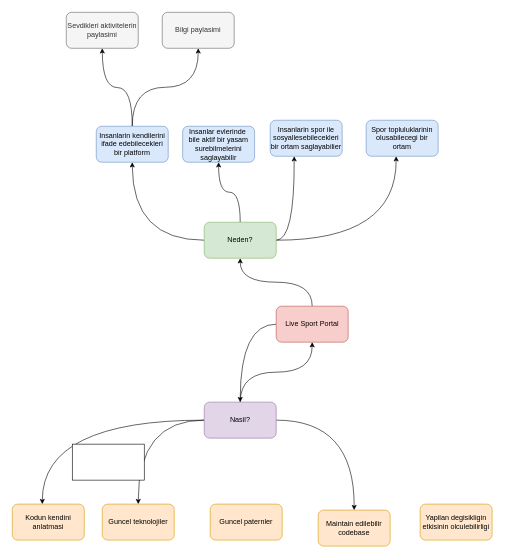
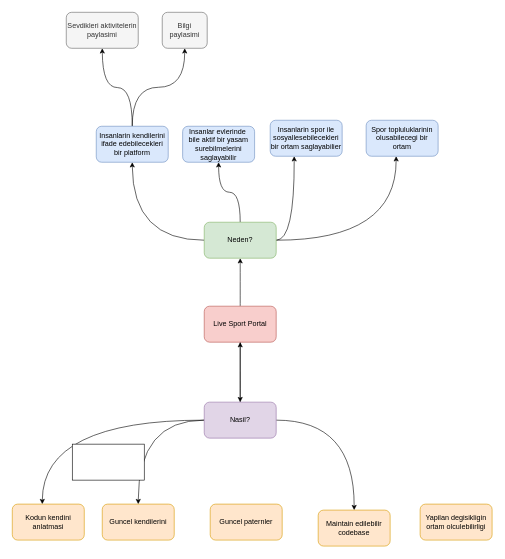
node "Bilgi paylasimi": size 72x36 -> 45x36
node "Live Sport Portal": moved (312, 324) -> (240, 324)
node "Guncel teknolojiler": label "Guncel teknolojiler" -> "Guncel kendilerini"
node "Yapilan degisikligin etkisinin olculebilirligi": label "Yapilan degisikligin etkisinin olculebilirligi" -> "Yapilan degisikligin ortam olculebilirligi"
